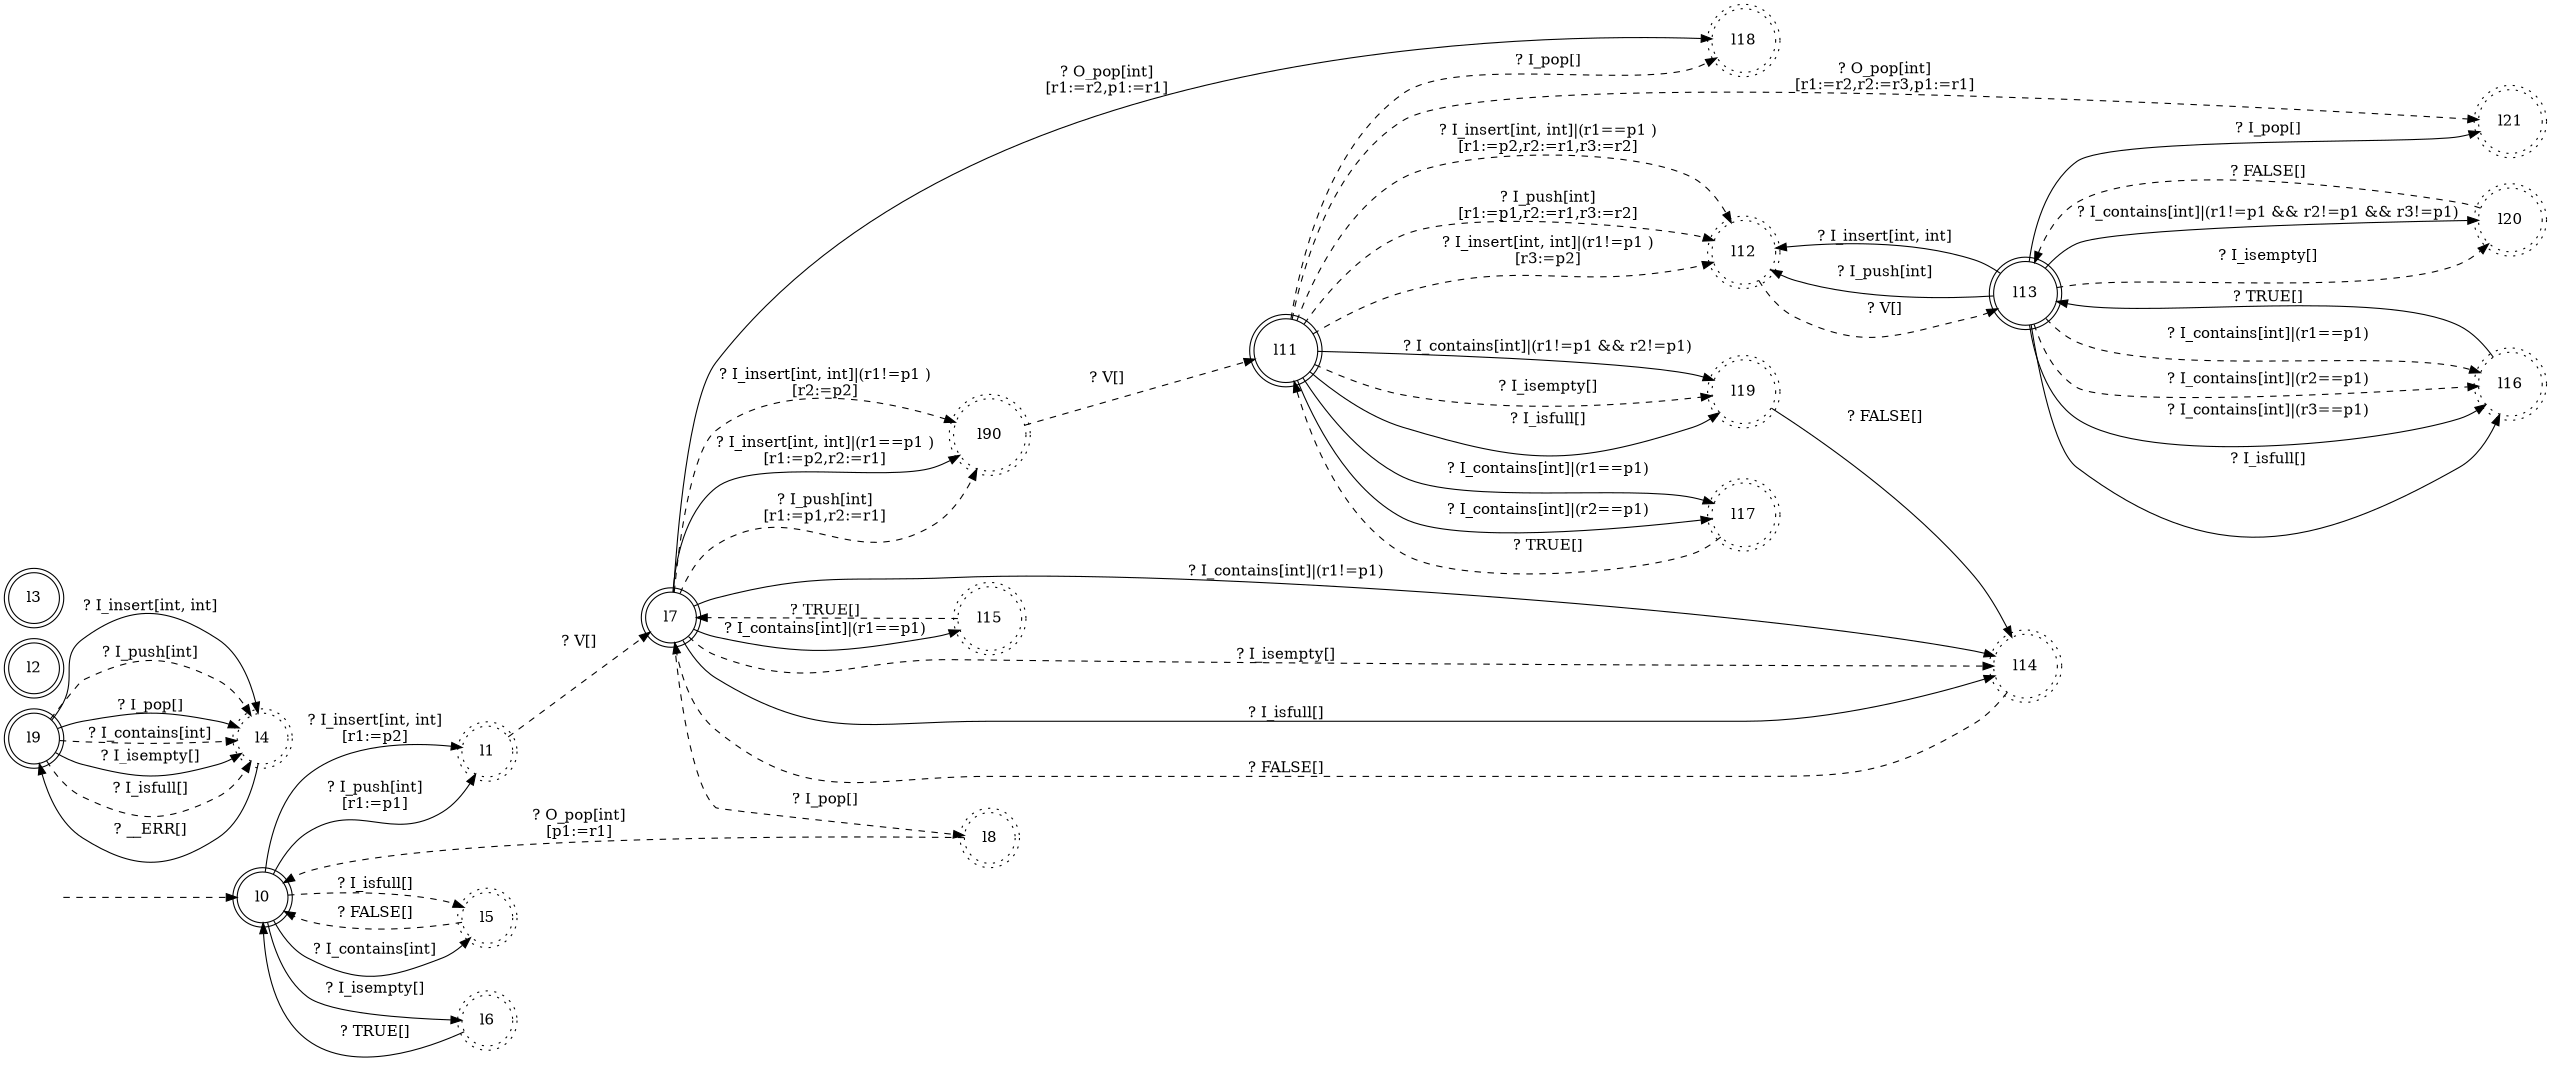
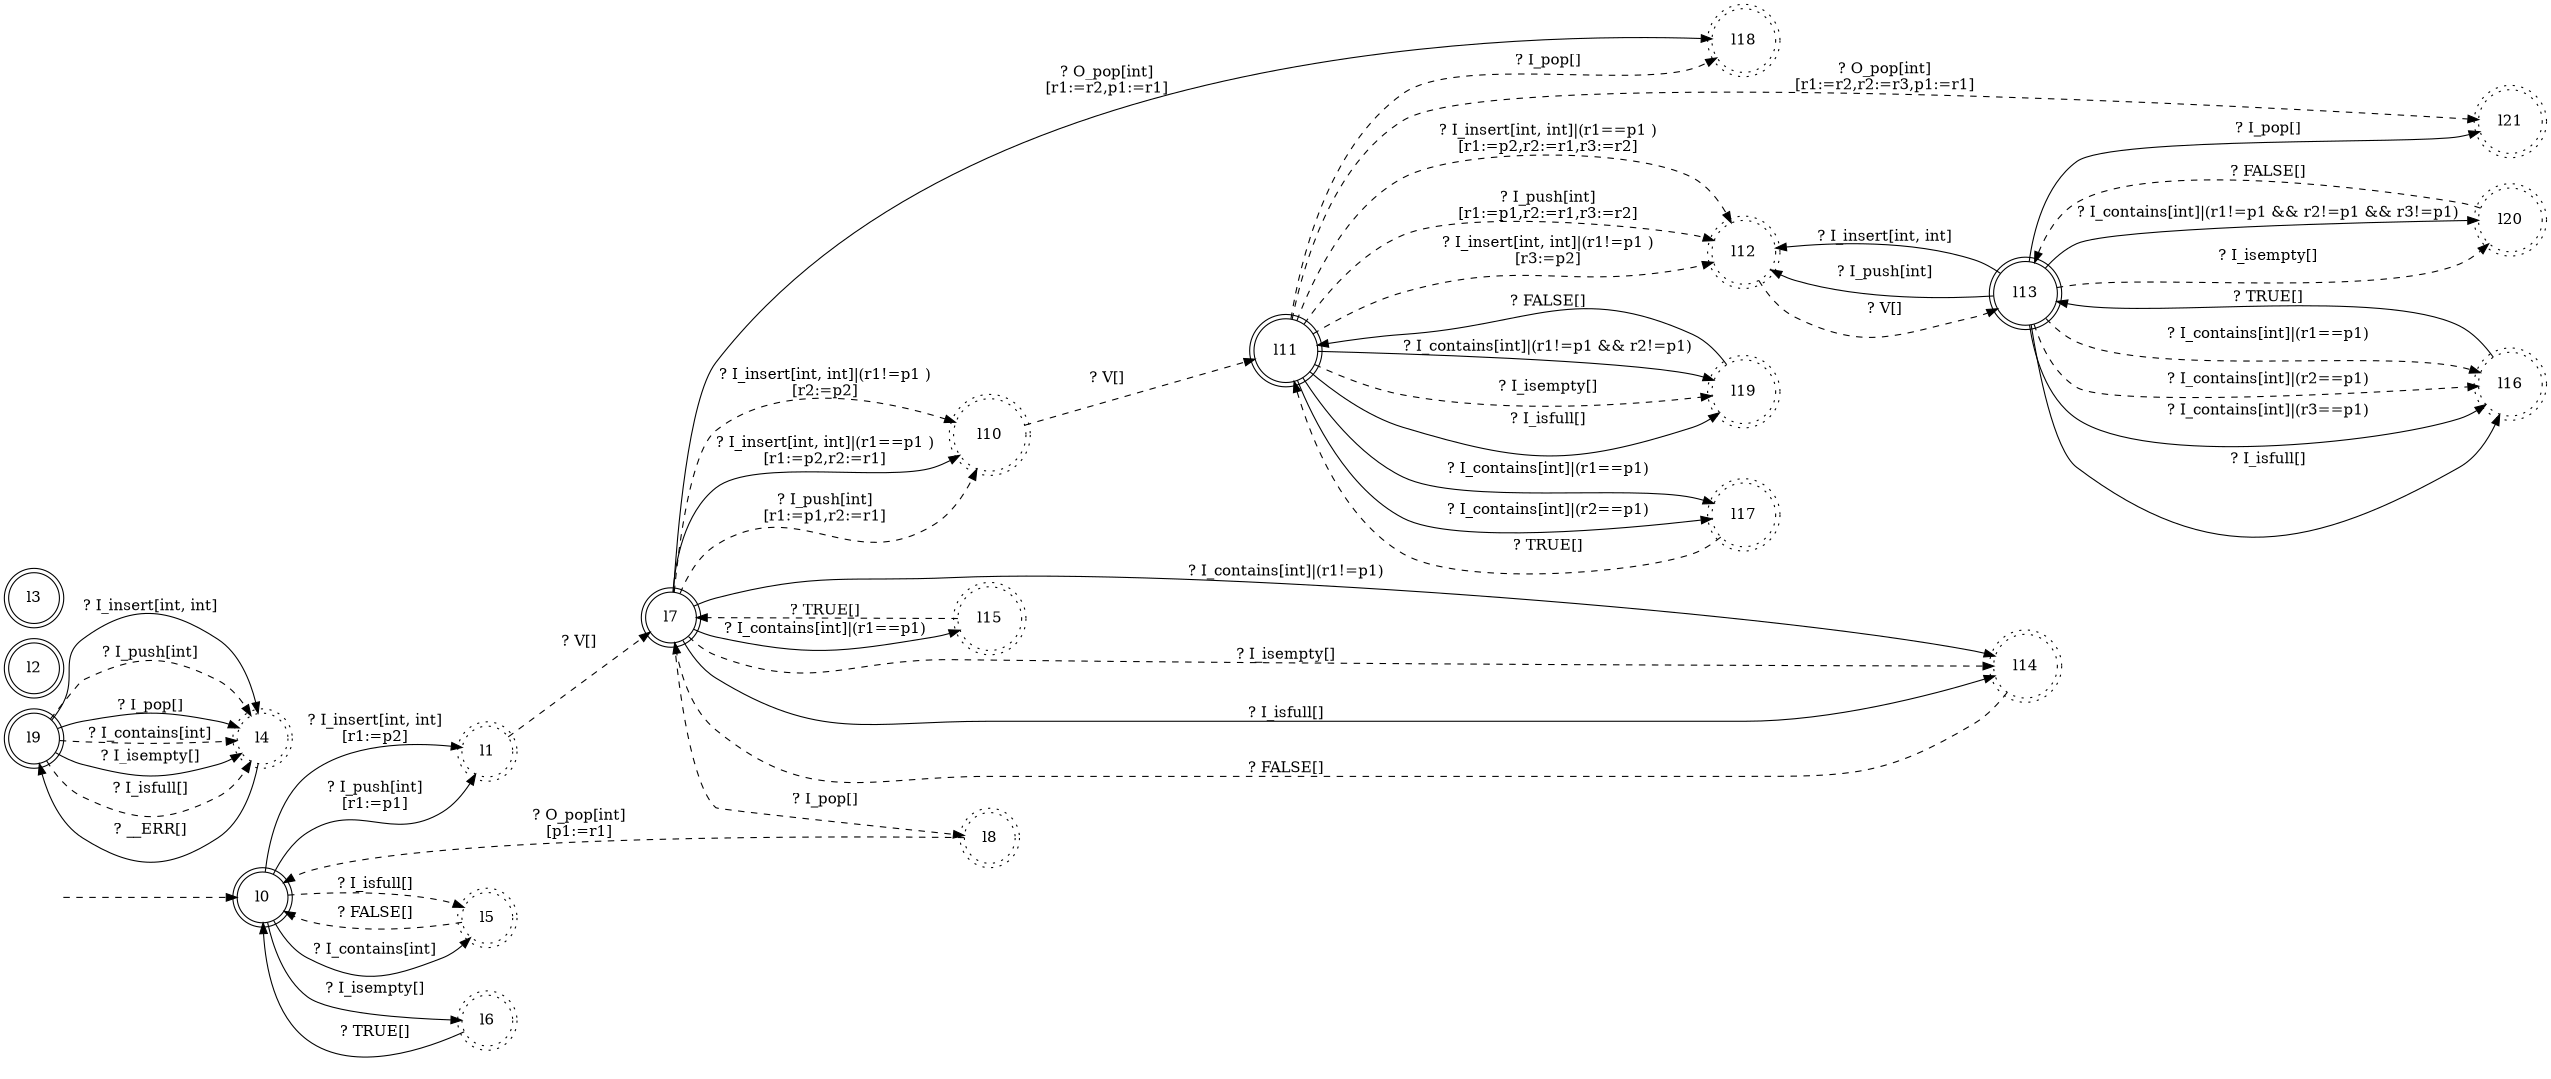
node "l90": label "l90" -> "l10"
edge "l19" -> "l14": now "l19" -> "l11"
